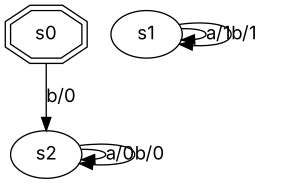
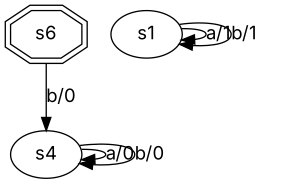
node "s0": label "s0" -> "s6"
node "s2": label "s2" -> "s4"
